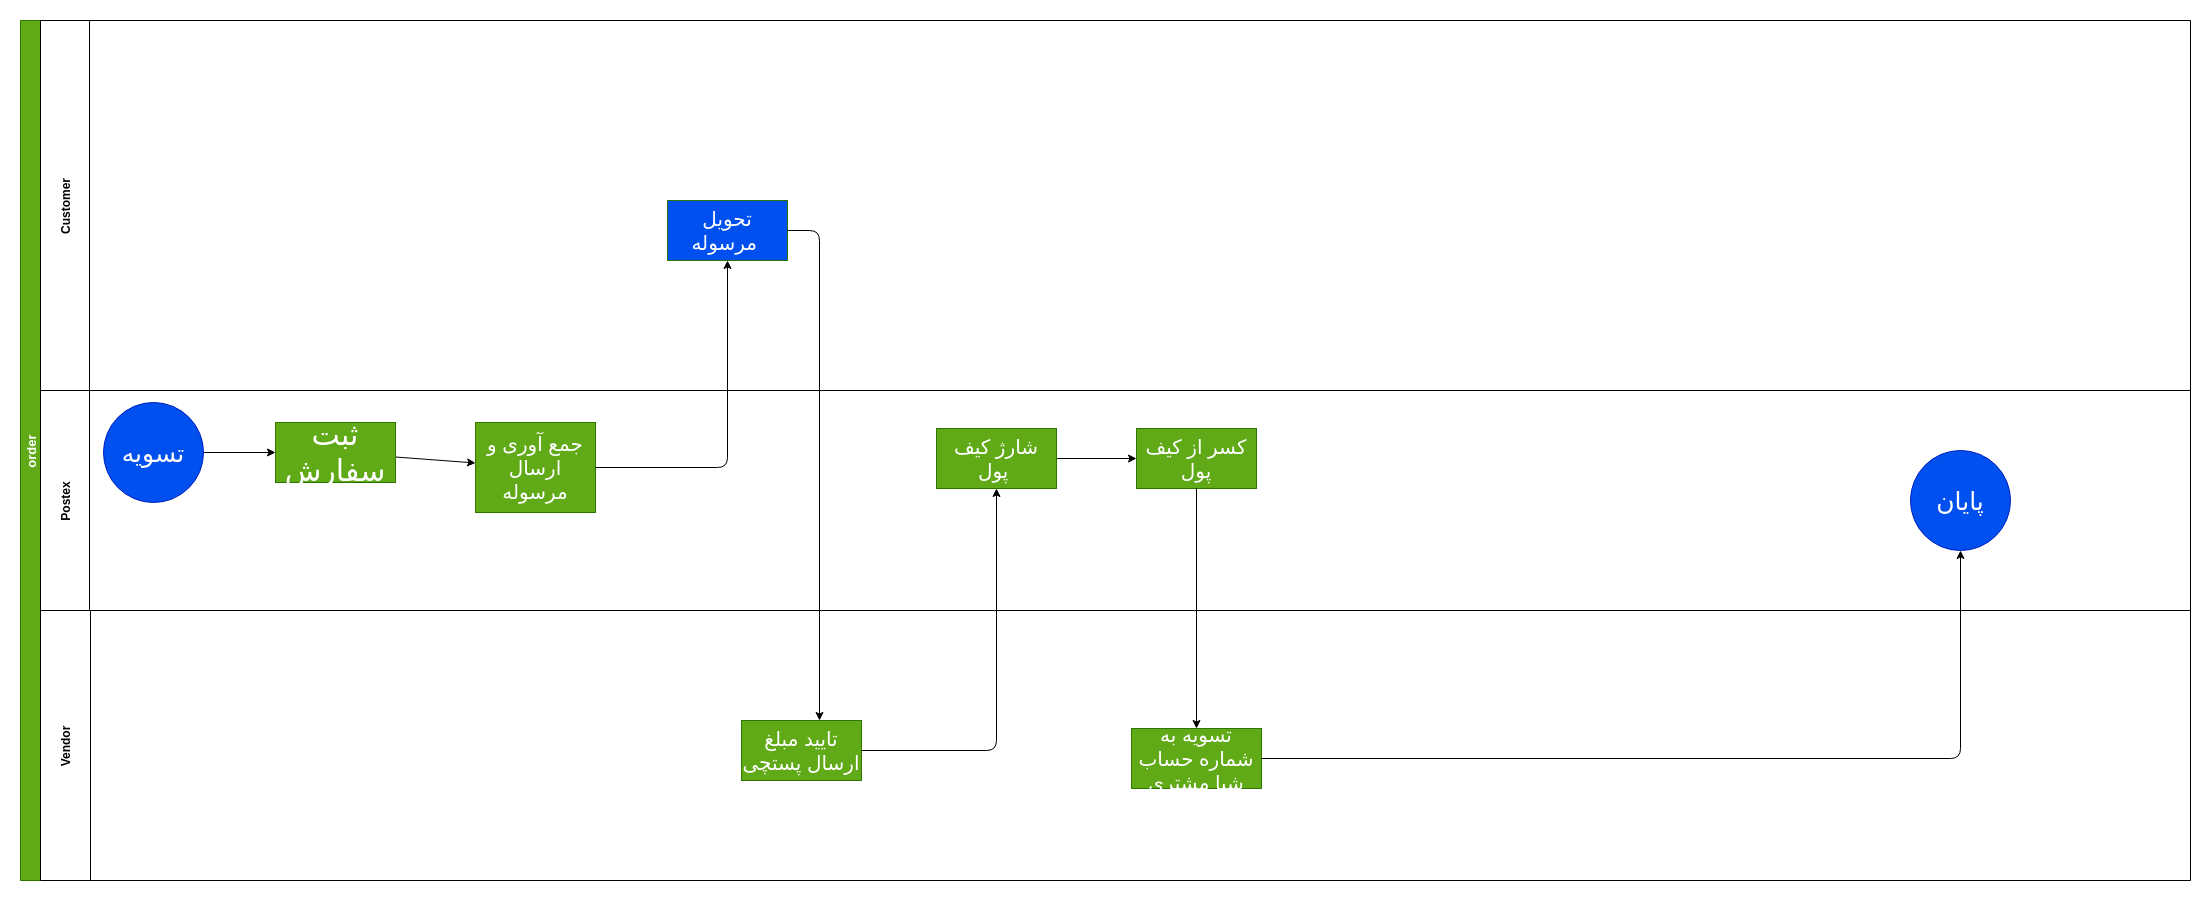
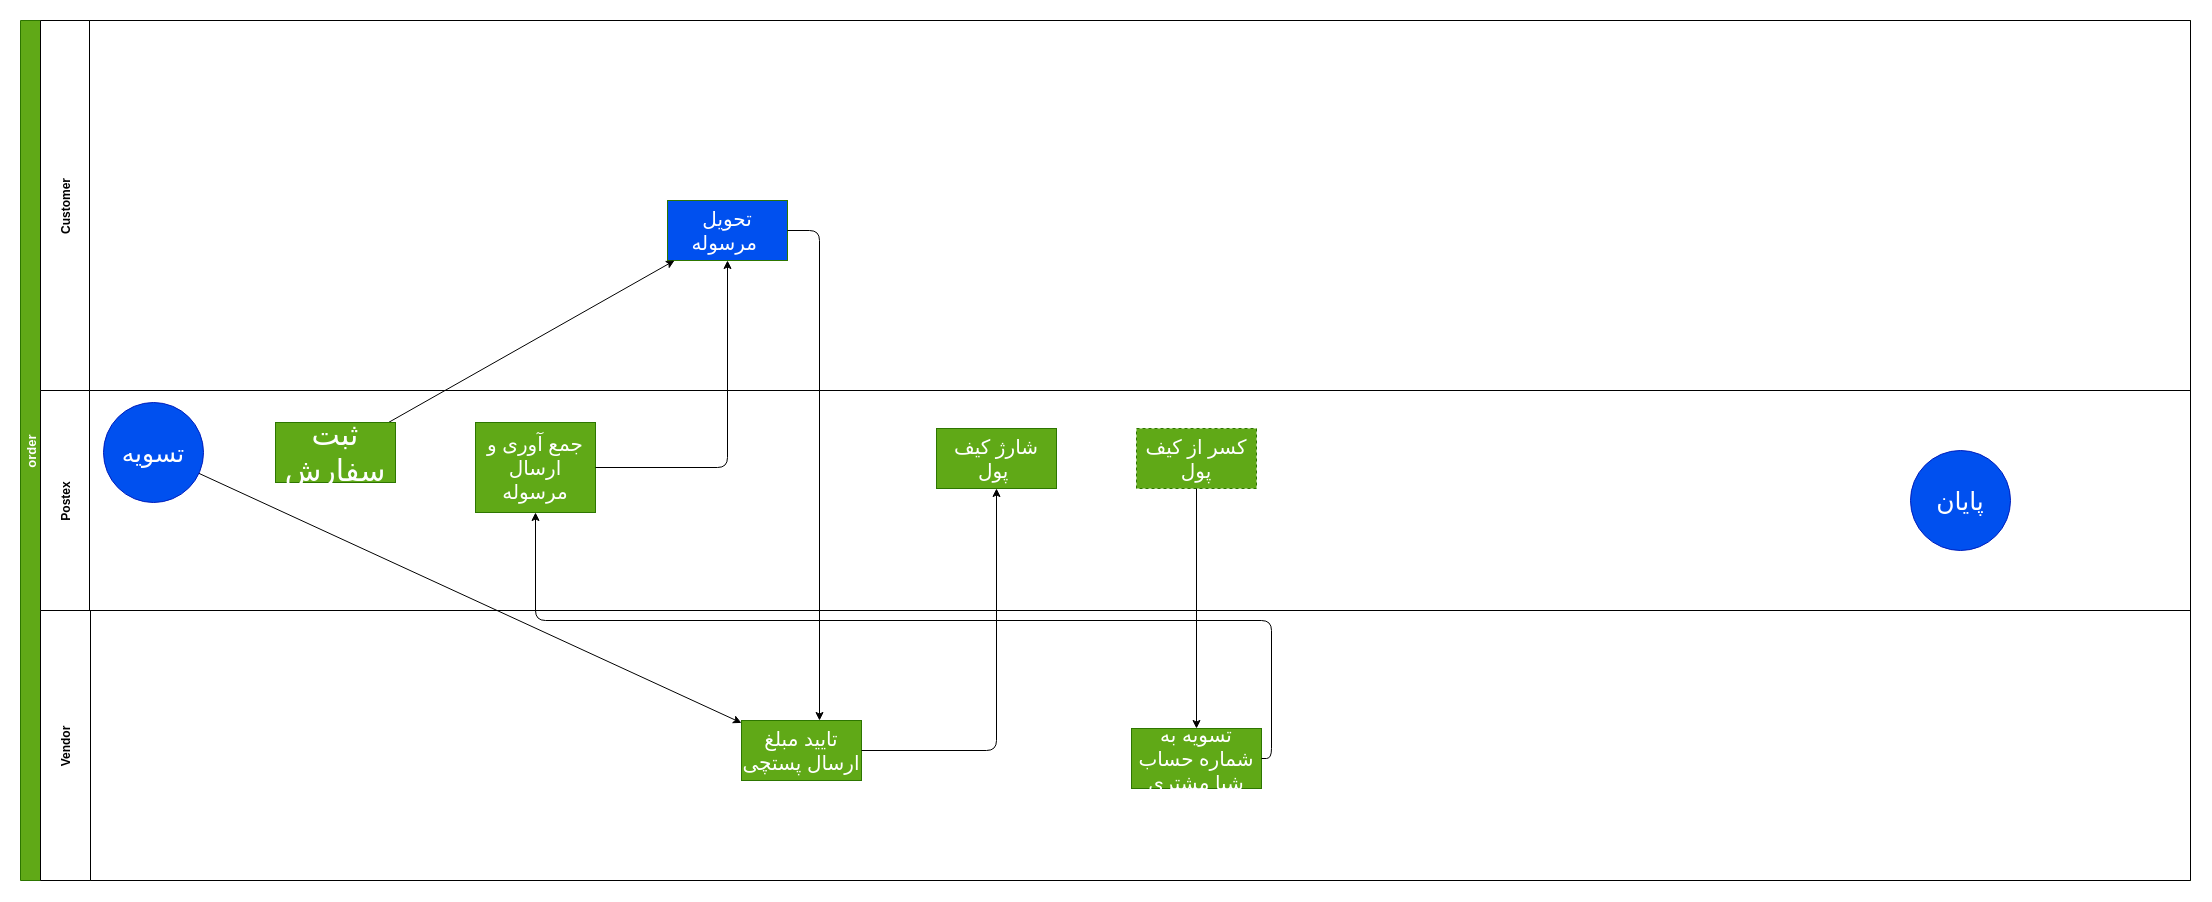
edge "تسویه" -> "ثبت سفارش": now "تسویه" -> "تایید مبلغ ارسال پستچی"
edge "شارژ کیف پول" -> "کسر از کیف پول": removed
node "کسر از کیف پول": style solid -> dashed
edge "ثبت سفارش" -> "جمع آوری و ارسال مرسوله": now "ثبت سفارش" -> "تحویل مرسوله"
edge "تسویه به شماره حساب شبا مشتری" -> "پایان": now "تسویه به شماره حساب شبا مشتری" -> "جمع آوری و ارسال مرسوله"
